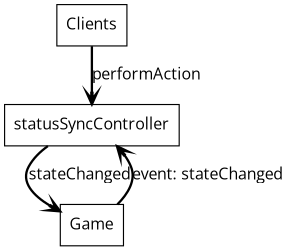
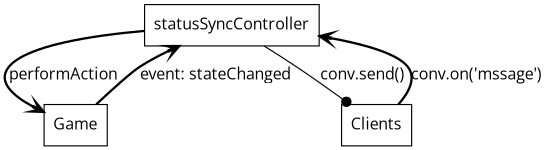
edge "statusSyncController" -> "Clients": added, label "conv.send()"
edge "Clients" -> "statusSyncController": label "performAction" -> "conv.on('mssage')"
edge "statusSyncController" -> "Game": label "stateChanged" -> "performAction"
